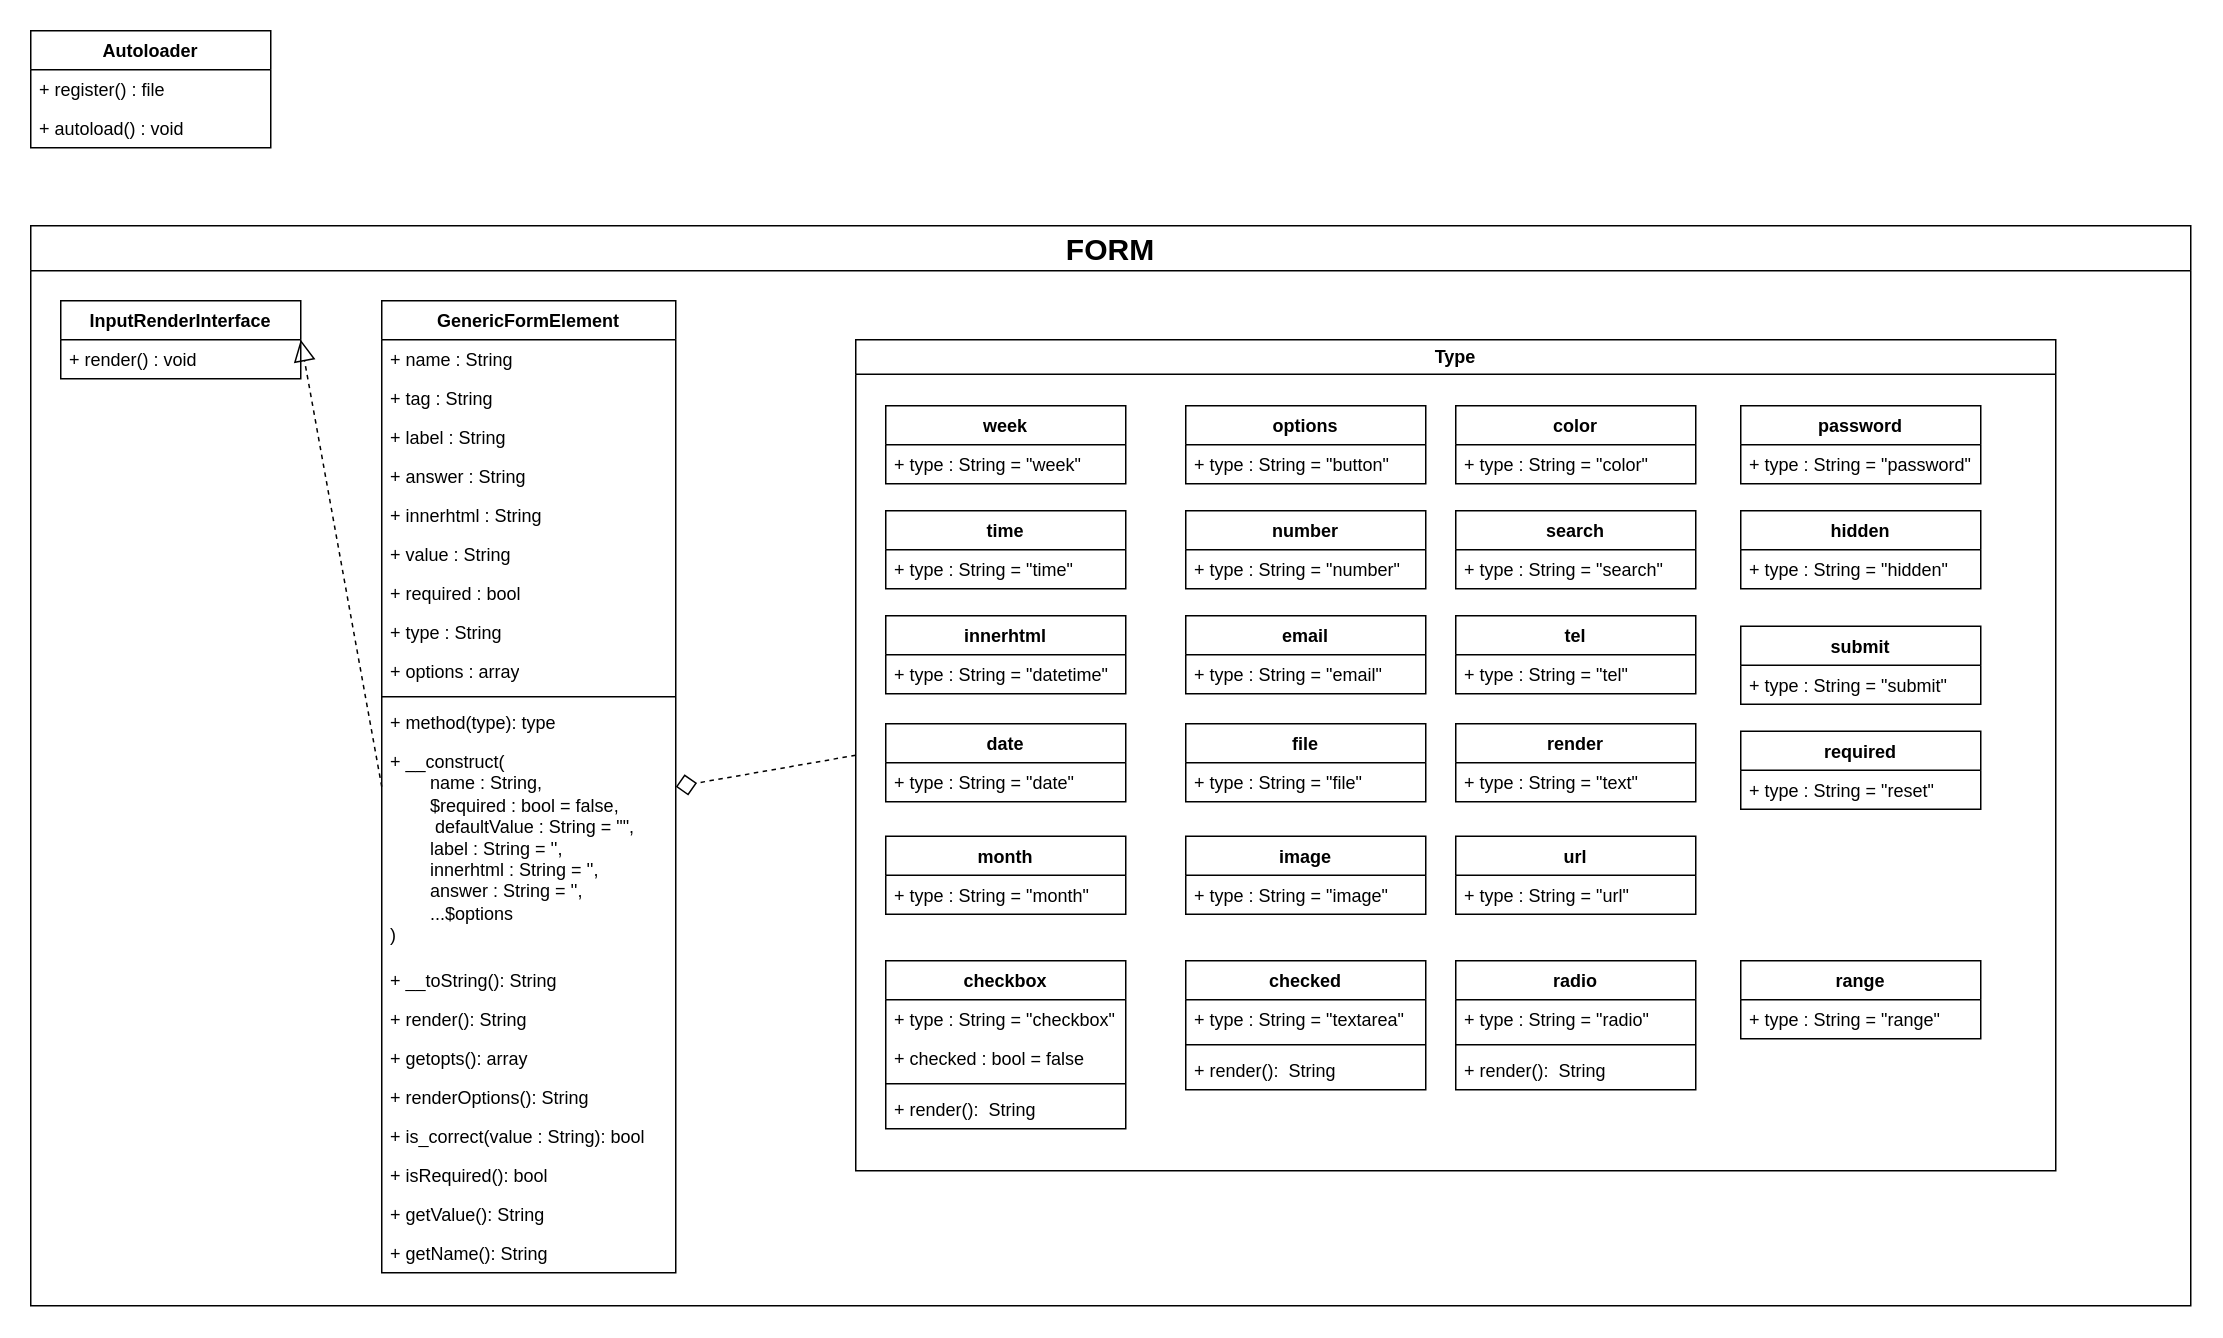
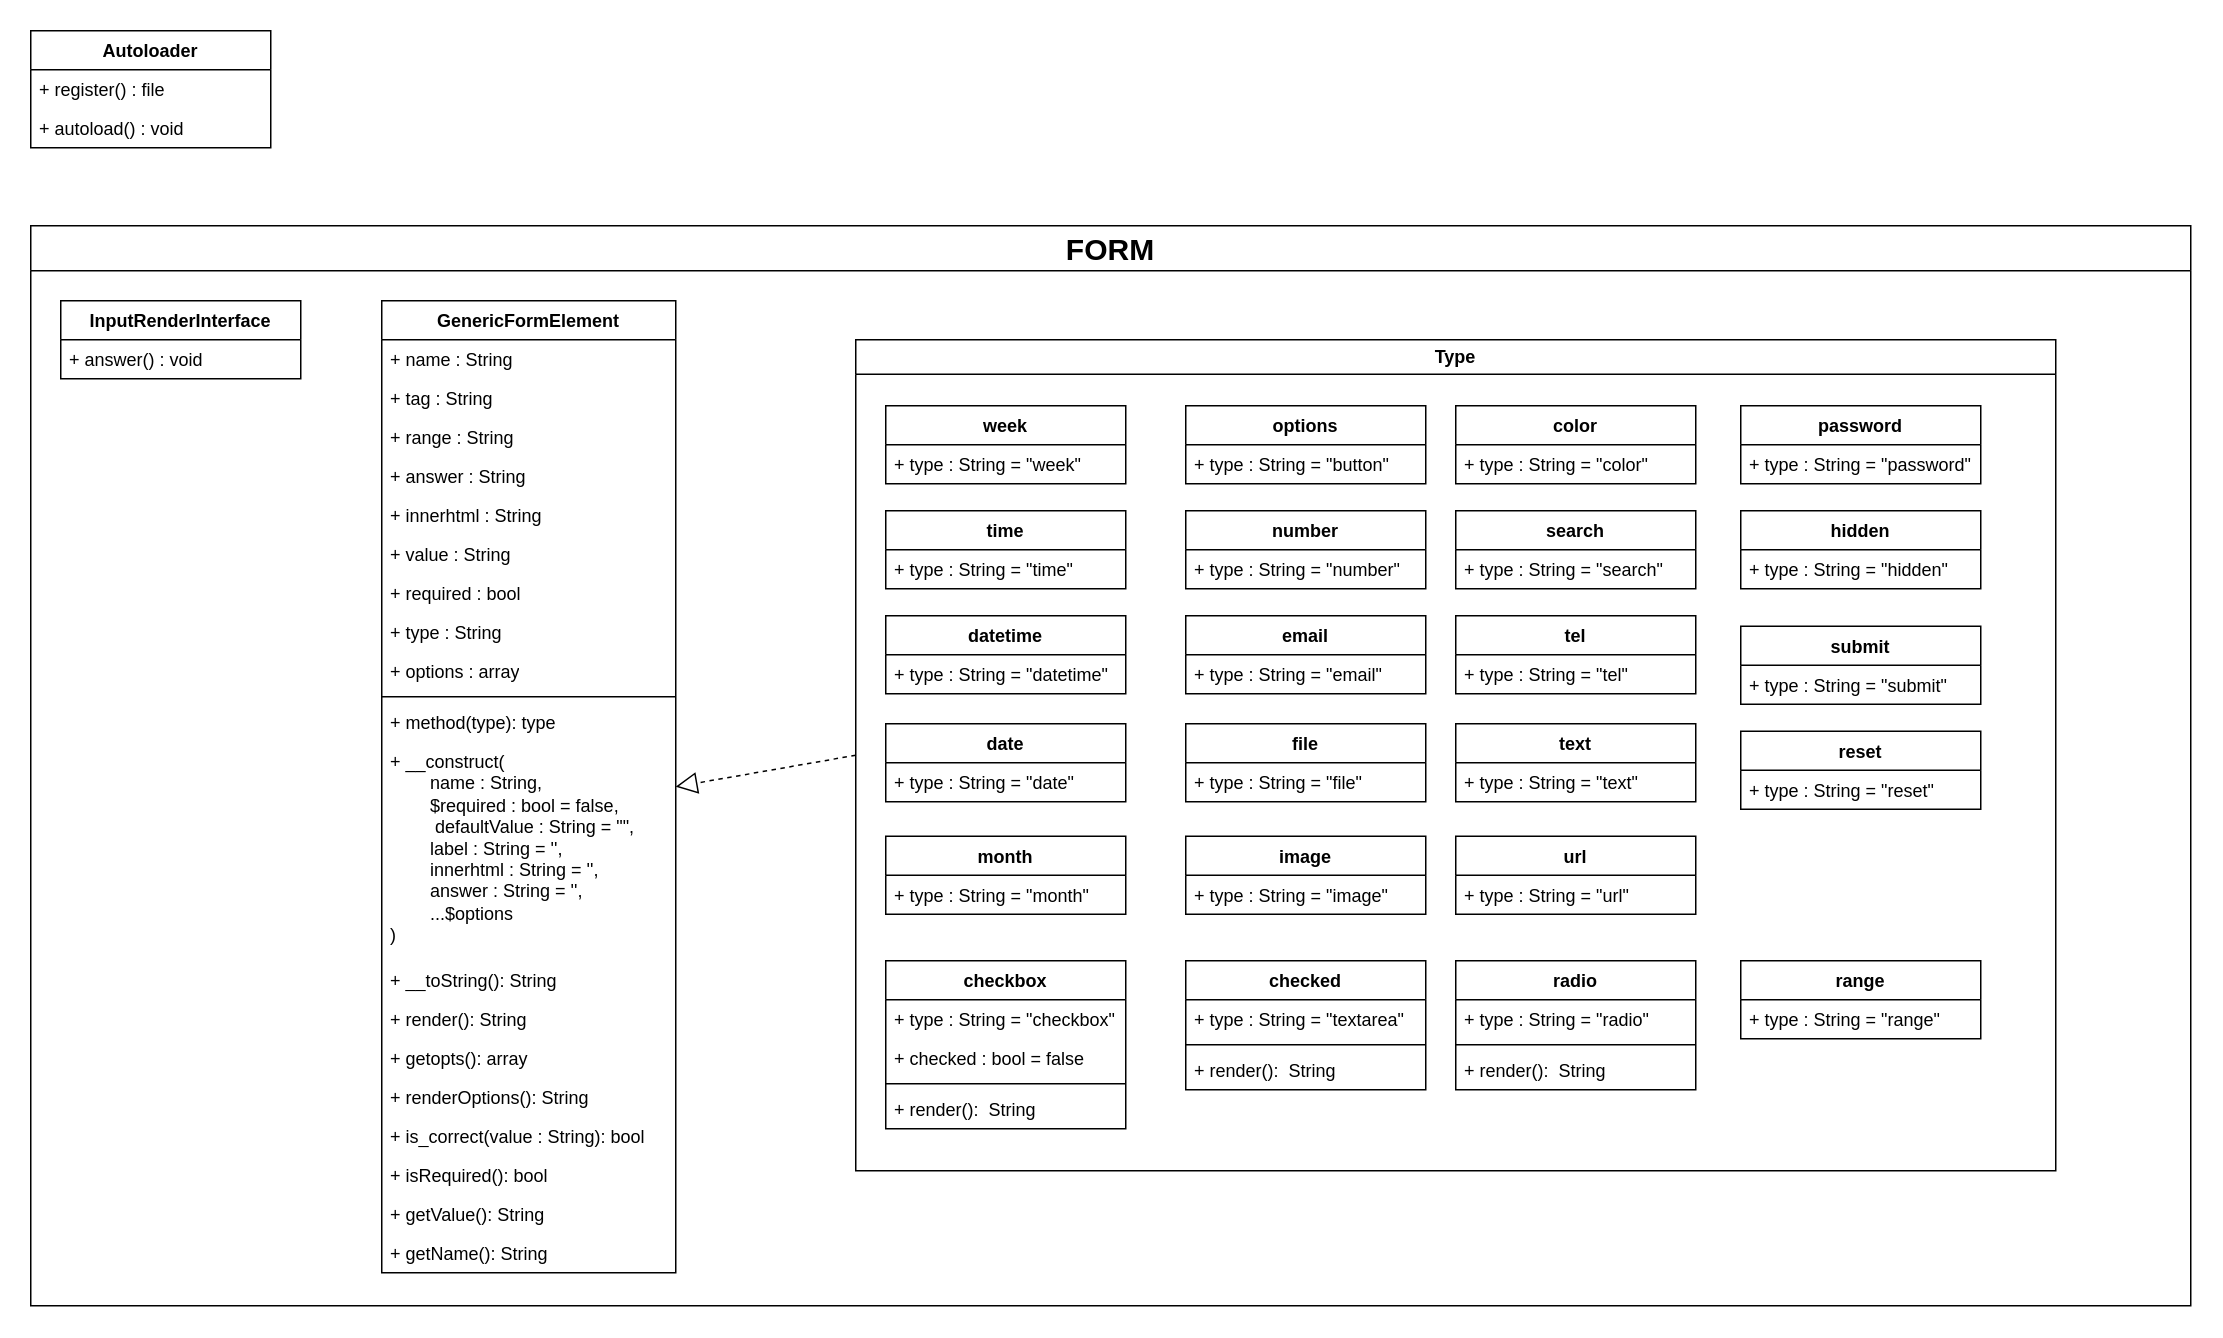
node "+ render() : void": label "+ render() : void" -> "+ answer() : void"
node "+ label : String": label "+ label : String" -> "+ range : String"
edge "GenericFormElement" -> "InputRenderInterface": removed
node "innerhtml": label "innerhtml" -> "datetime"
node "render": label "render" -> "text"
node "required": label "required" -> "reset"
edge "Type" -> "GenericFormElement": arrowhead diamond -> block
